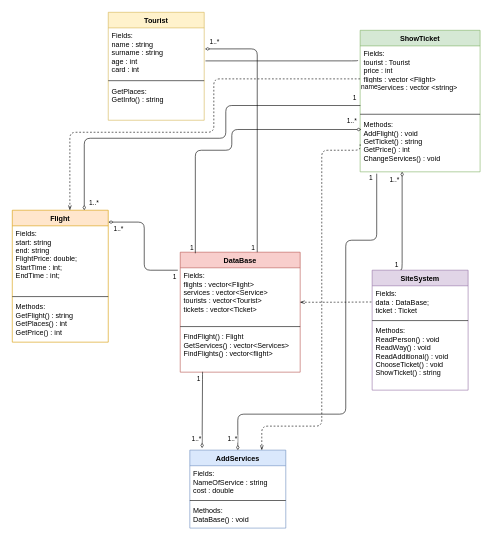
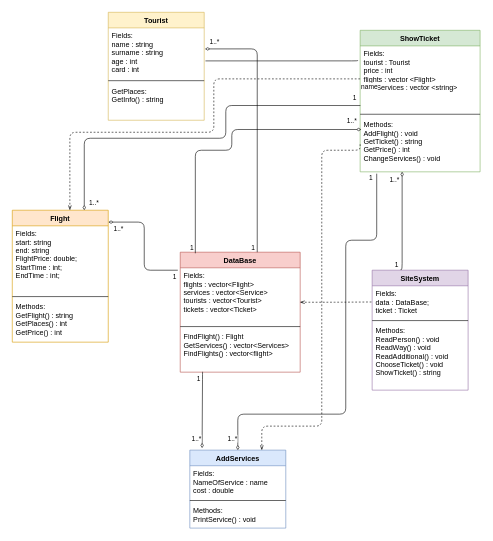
node "Fields: NameOfService : string cost : double": label "Fields: NameOfService : string cost : double" -> "Fields: NameOfService : name cost : double"
node "Methods: DataBase() : void": label "Methods: DataBase() : void" -> "Methods: PrintService() : void"
